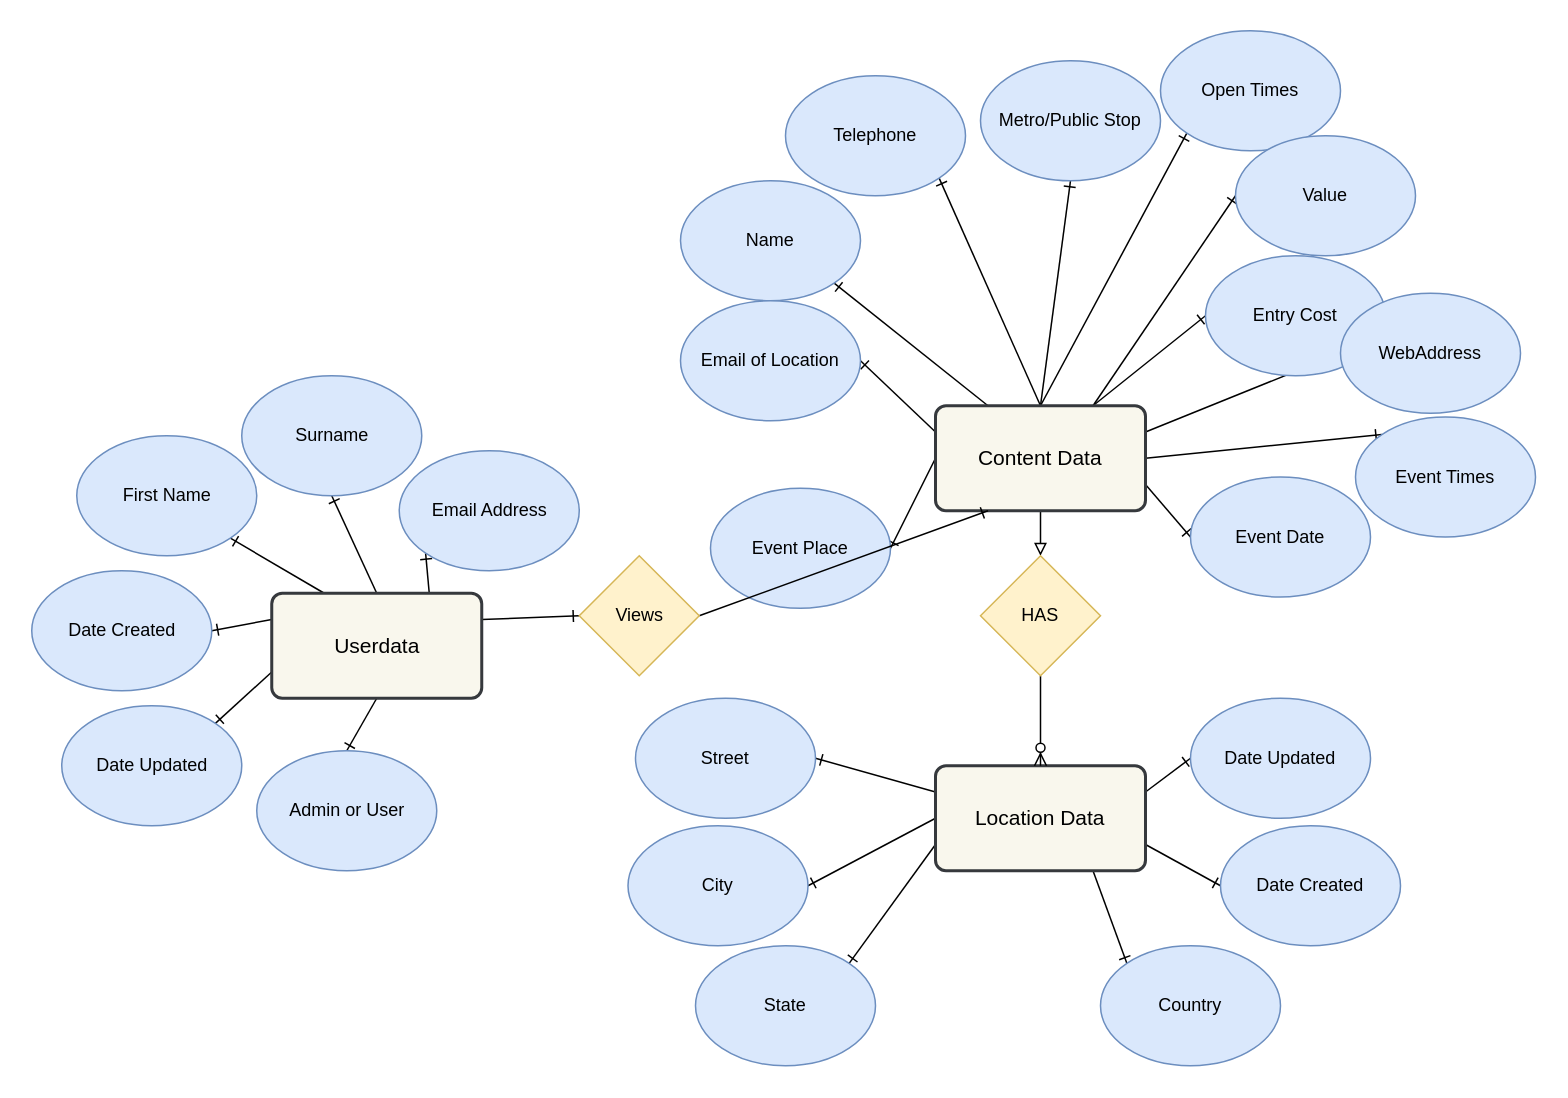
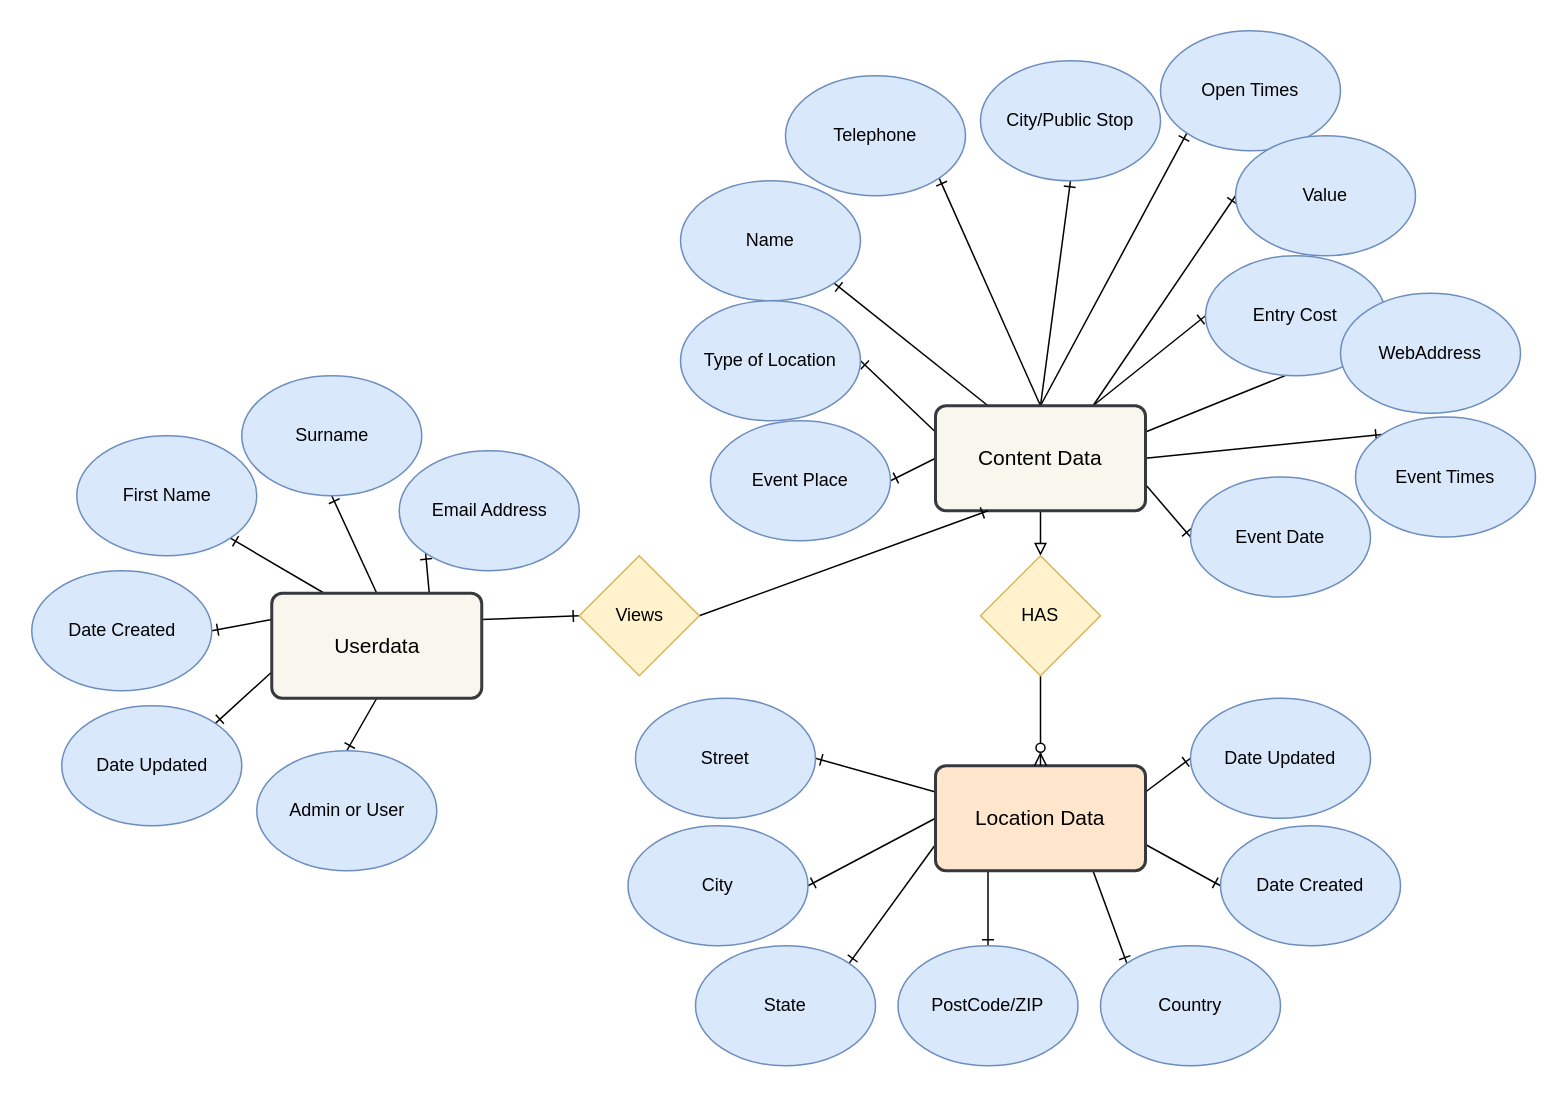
node "Metro/Public Stop": label "Metro/Public Stop" -> "City/Public Stop"
node "Email of Location": label "Email of Location" -> "Type of Location"
node "Event Place": moved (800, 548) -> (800, 481)
node "Location Data": fillcolor #f9f7ed -> #ffe6cc
edge "Location Data" -> "PostCode/ZIP": added
node "PostCode/ZIP": added
